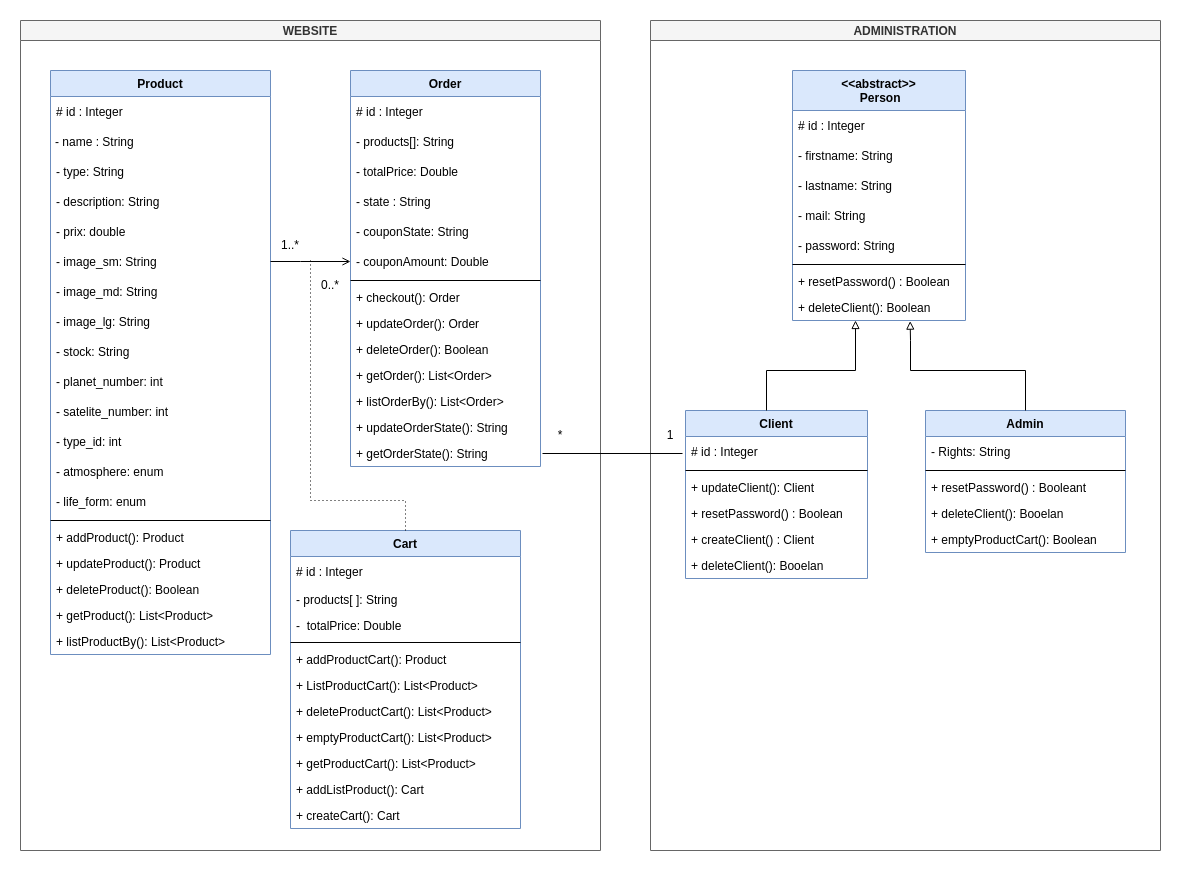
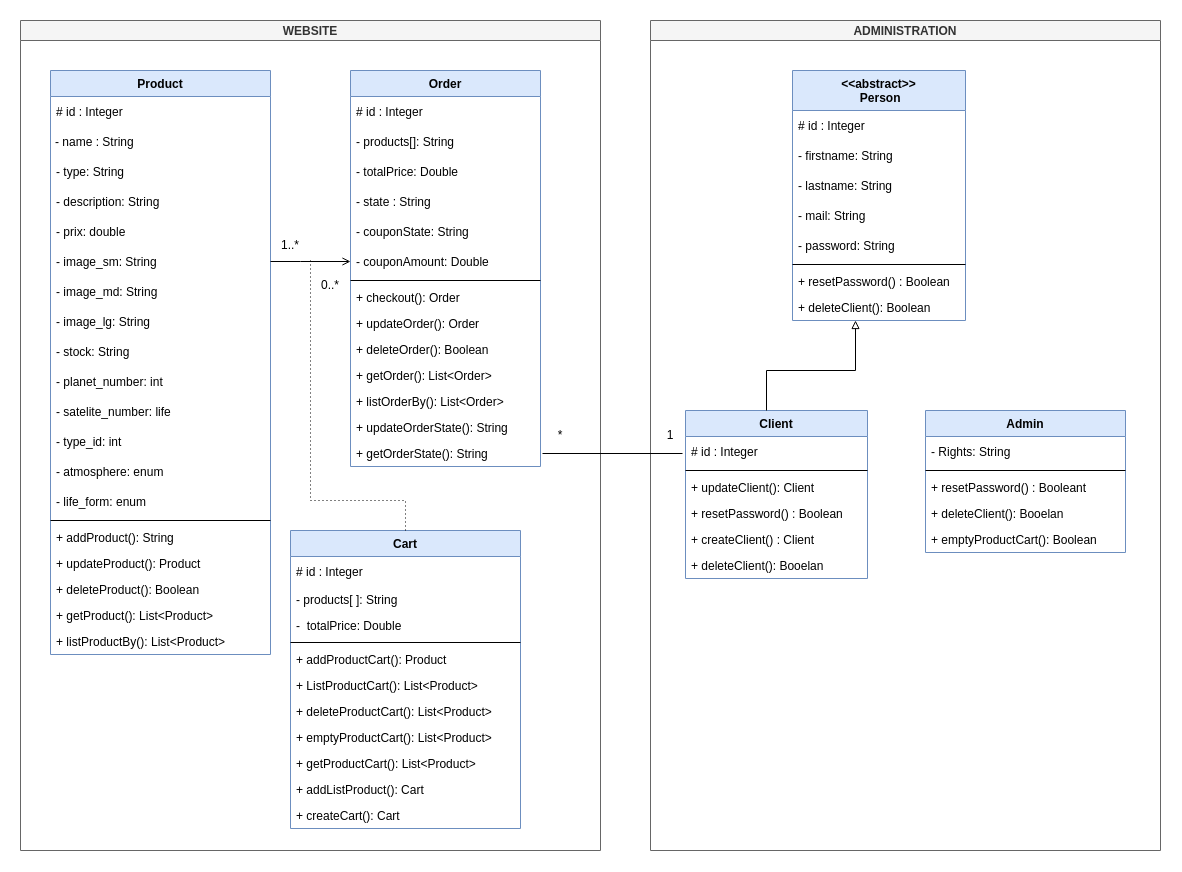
edge "Admin" -> "+ deleteClient(): Boolean": removed
node "- satelite_number: int": label "- satelite_number: int" -> "- satelite_number: life"
node "+ addProduct(): Product": label "+ addProduct(): Product" -> "+ addProduct(): String"
